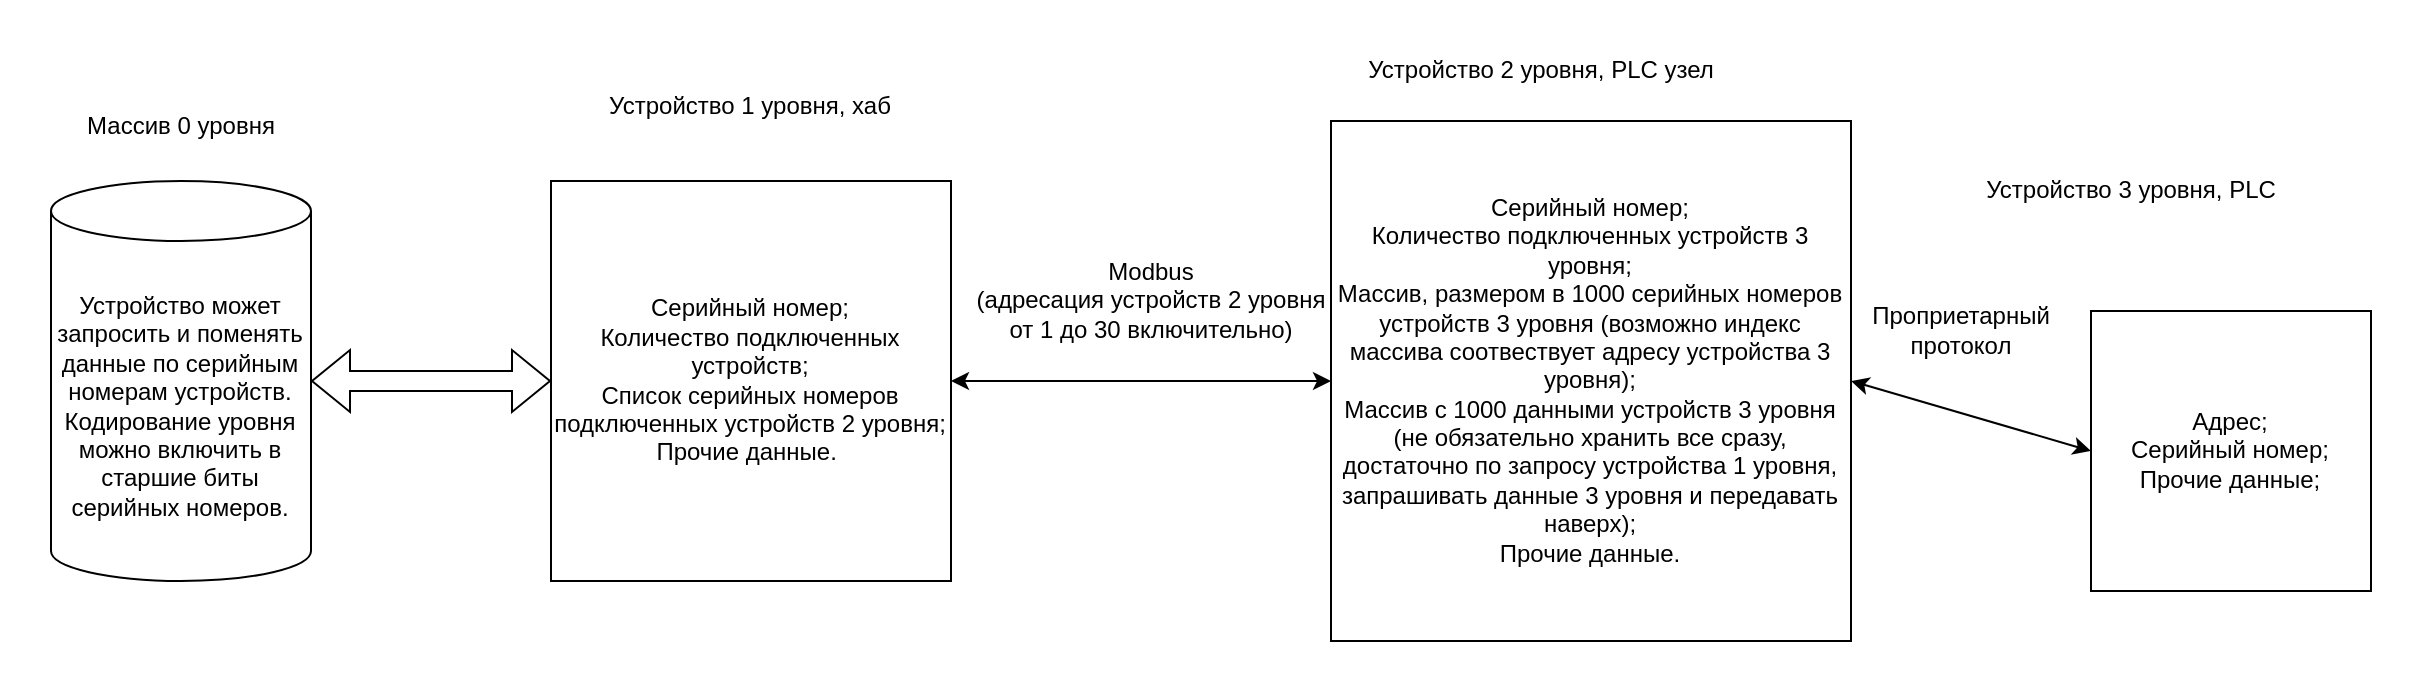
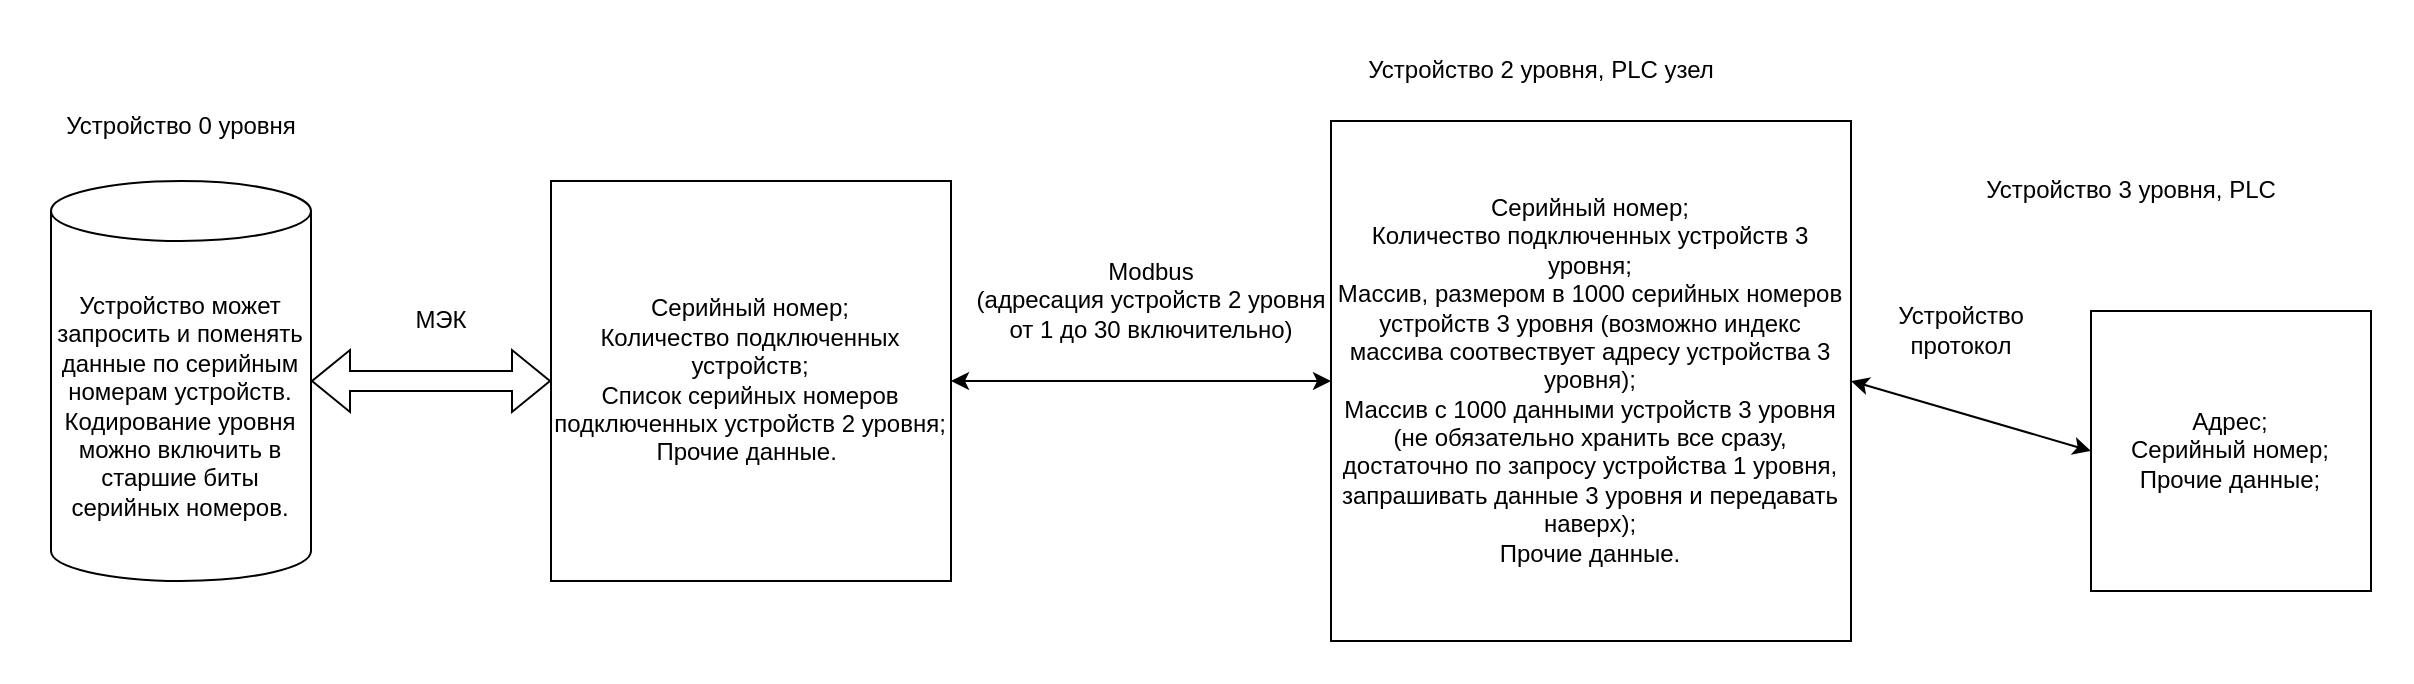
node "Устройство 1 уровня, хаб": removed
node "Массив 0 уровня": label "Массив 0 уровня" -> "Устройство 0 уровня"
node "МЭК": added
node "Проприетарный протокол": label "Проприетарный протокол" -> "Устройство протокол"
